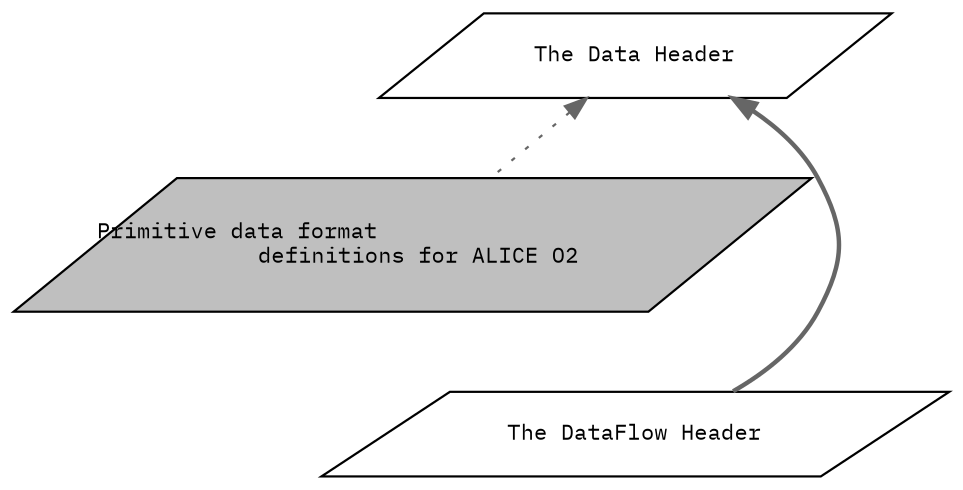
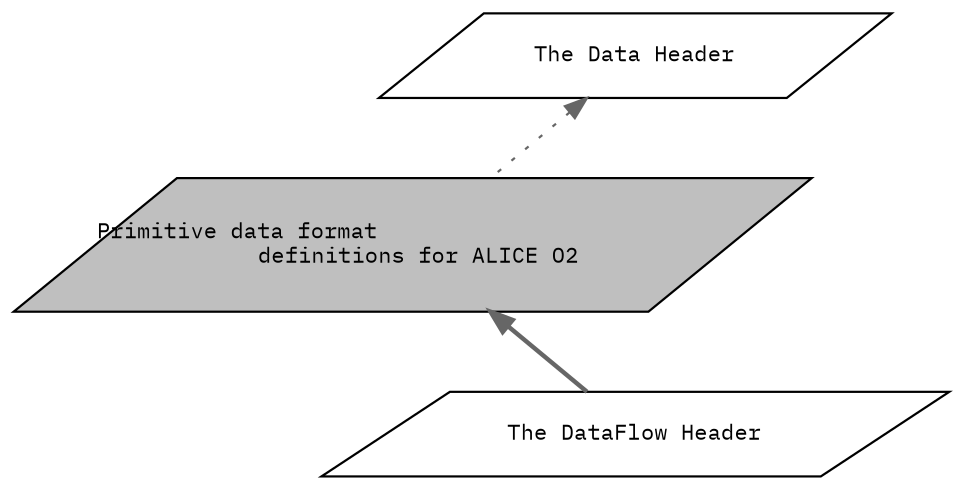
edge "The DataFlow Header" -> "The Data Header": now "The DataFlow Header" -> "Primitive data format definitions for ALICE O2"
